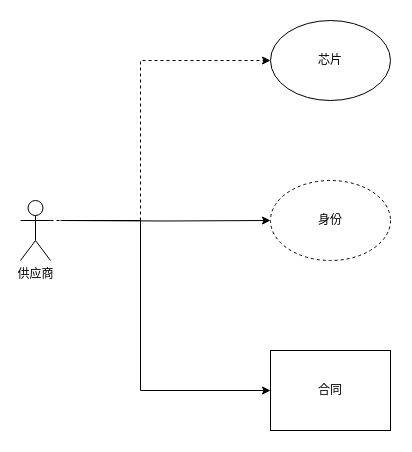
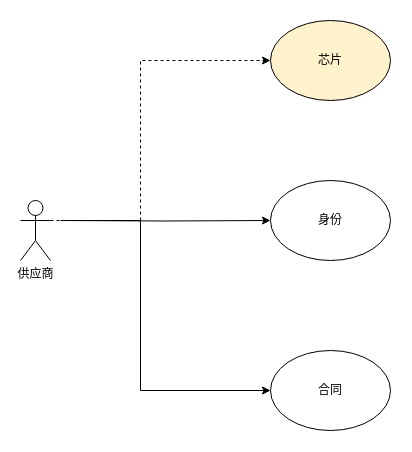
node "芯片": fillcolor #ffffff -> #fff2cc
node "身份": style dashed -> solid
node "合同": shape rectangle -> ellipse
